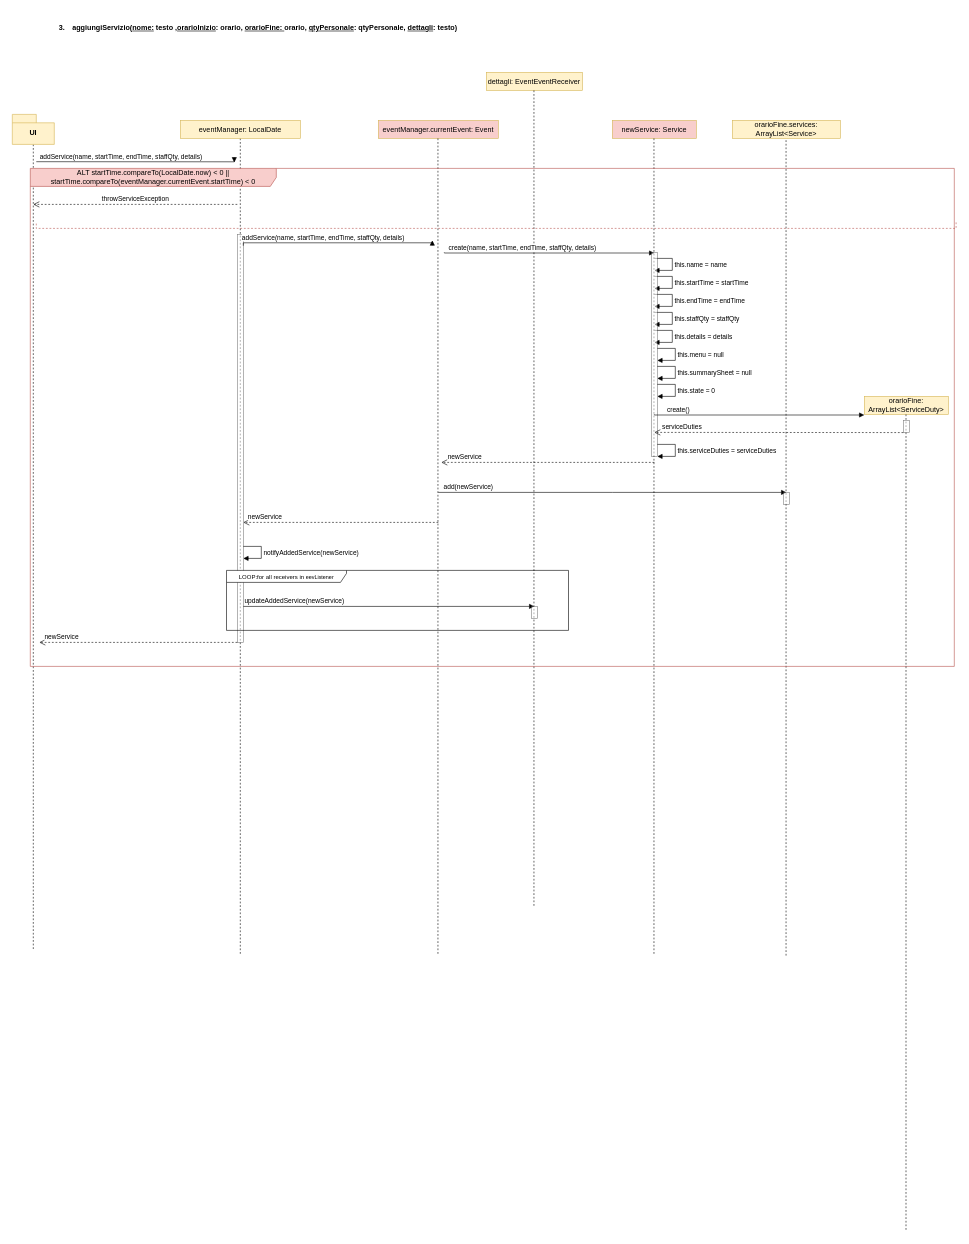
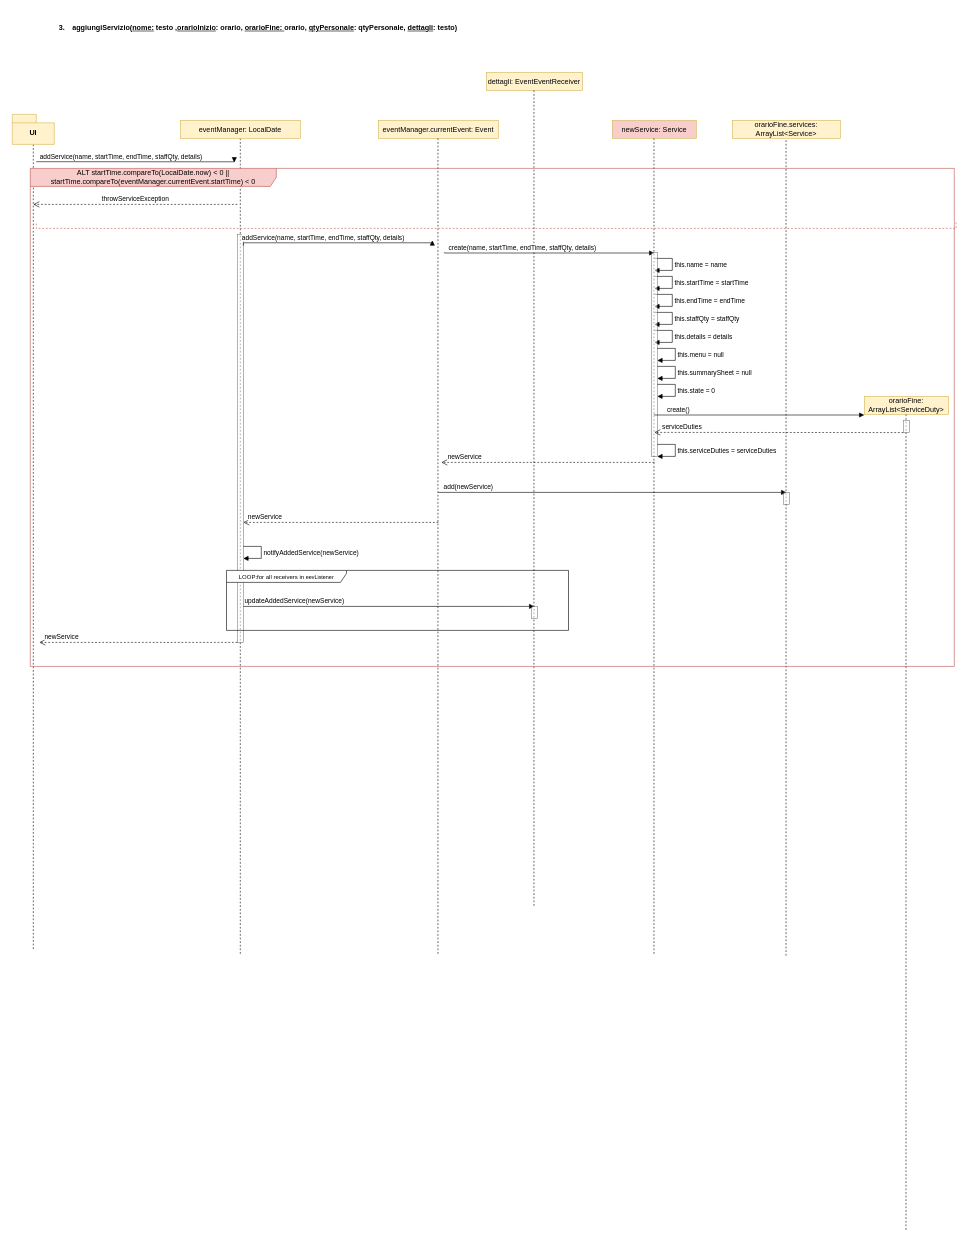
node "eventManager.currentEvent: Event": fillcolor #f8cecc -> #fff2cc
